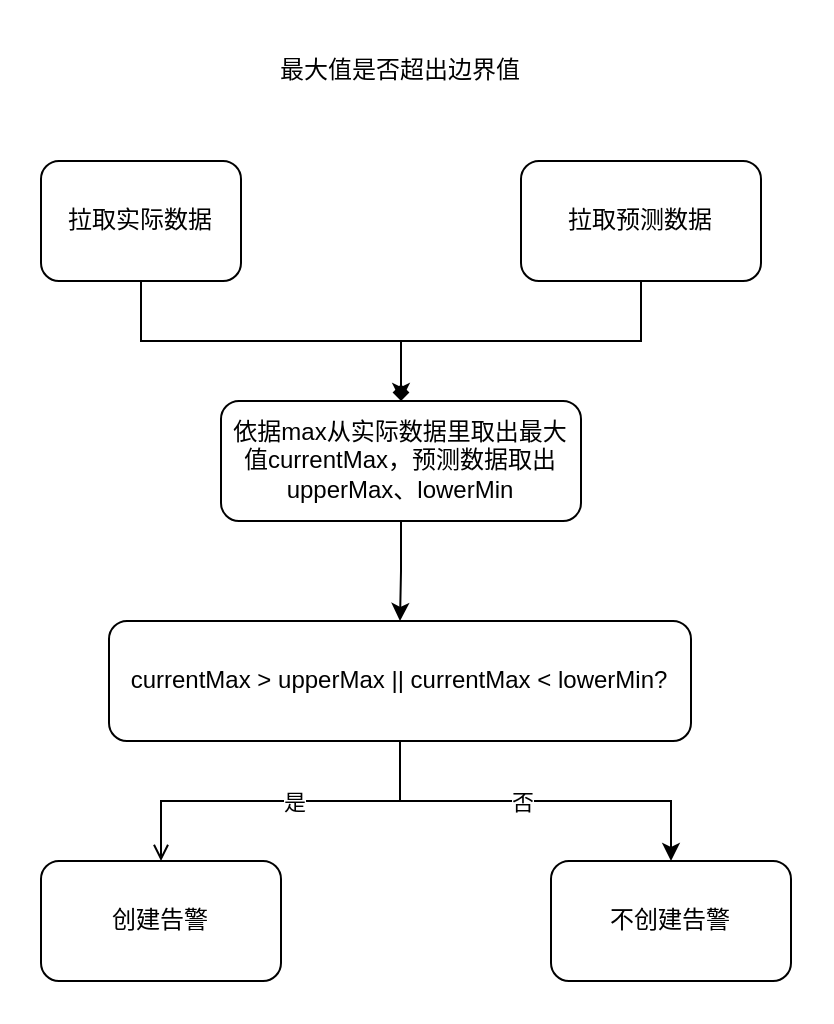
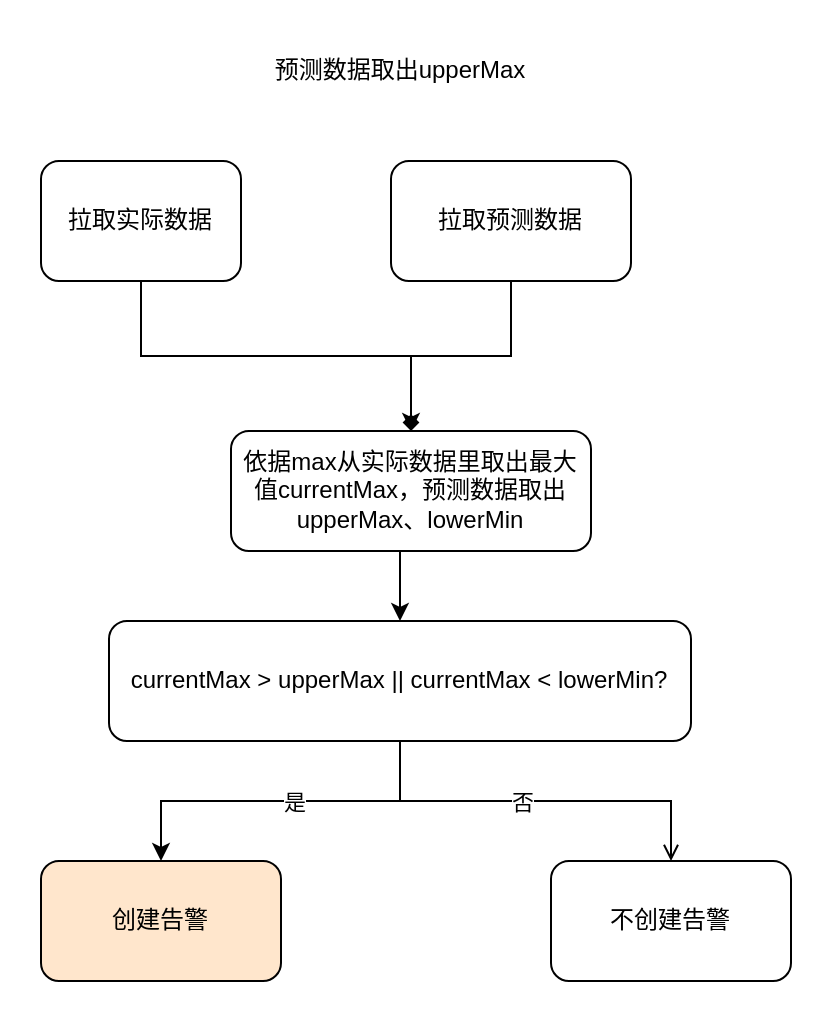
node "最大值是否超出边界值": label "最大值是否超出边界值" -> "预测数据取出upperMax"
node "拉取预测数据": moved (641, 221) -> (511, 221)
node "依据max从实际数据里取出最大值currentMax，预测数据取出upperMax、lowerMin": moved (401, 461) -> (411, 491)
edge "currentMax > upperMax || currentMax < lowerMin?" -> "不创建告警": arrowhead classic -> open
edge "currentMax > upperMax || currentMax < lowerMin?" -> "创建告警": arrowhead open -> classic
node "创建告警": fillcolor #ffffff -> #ffe6cc
